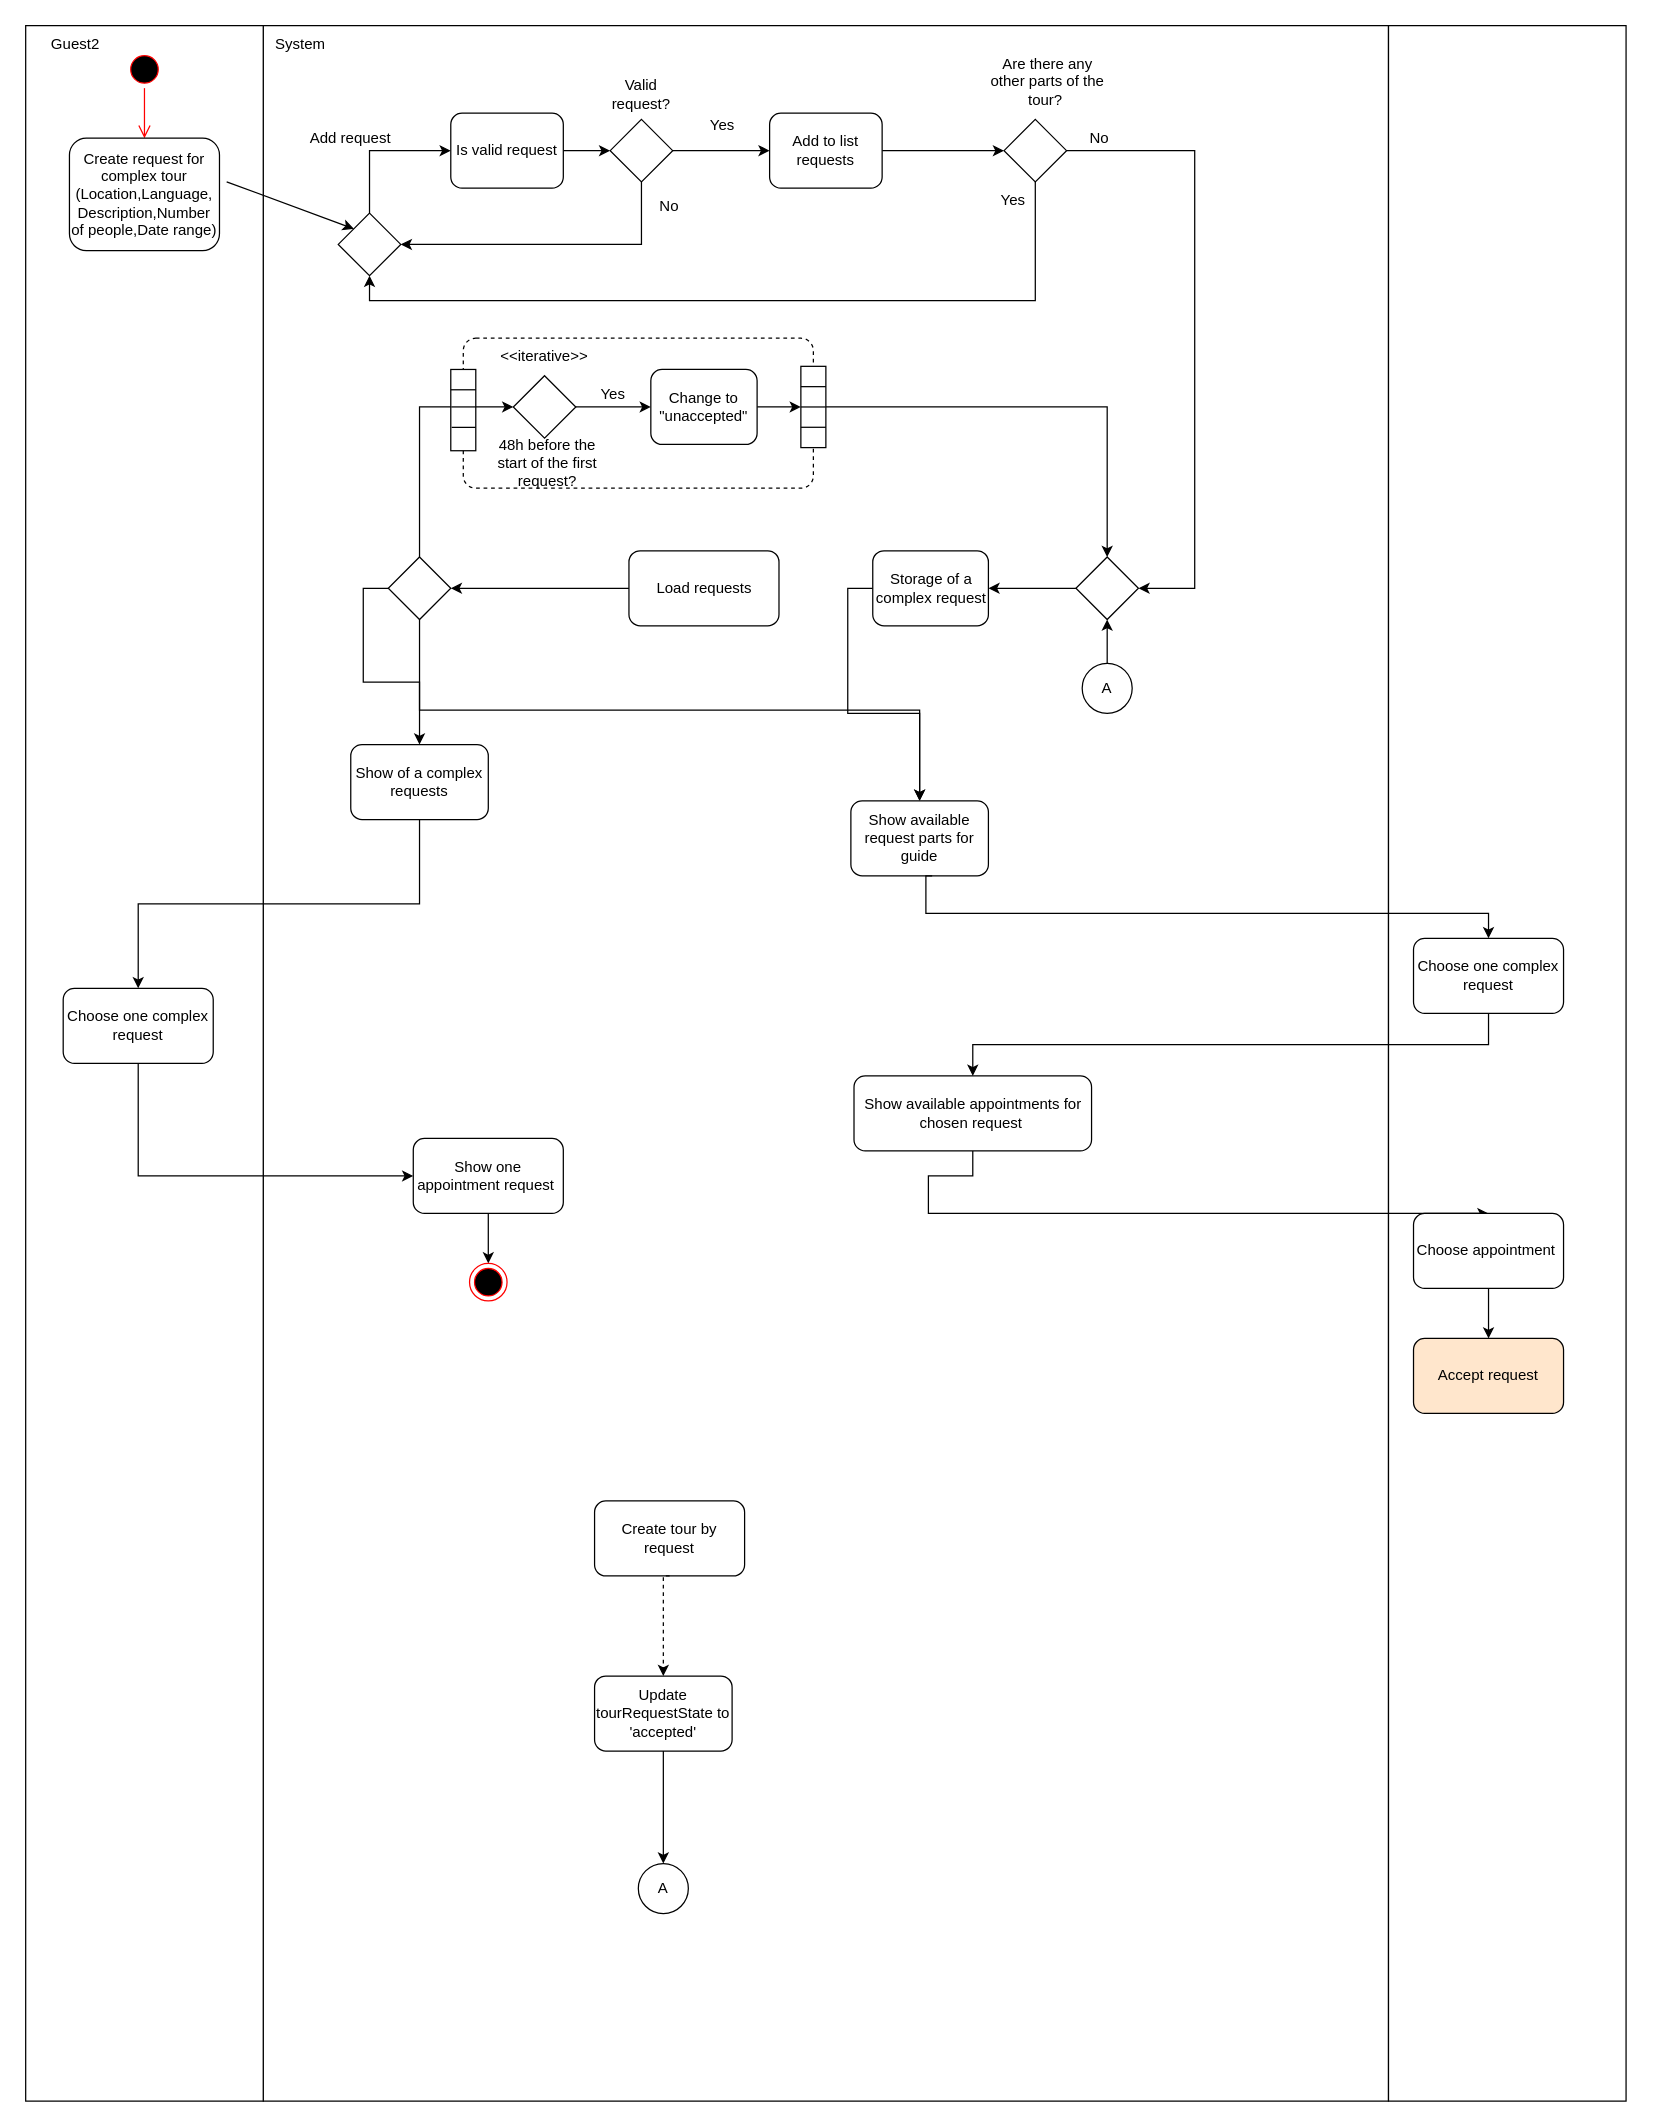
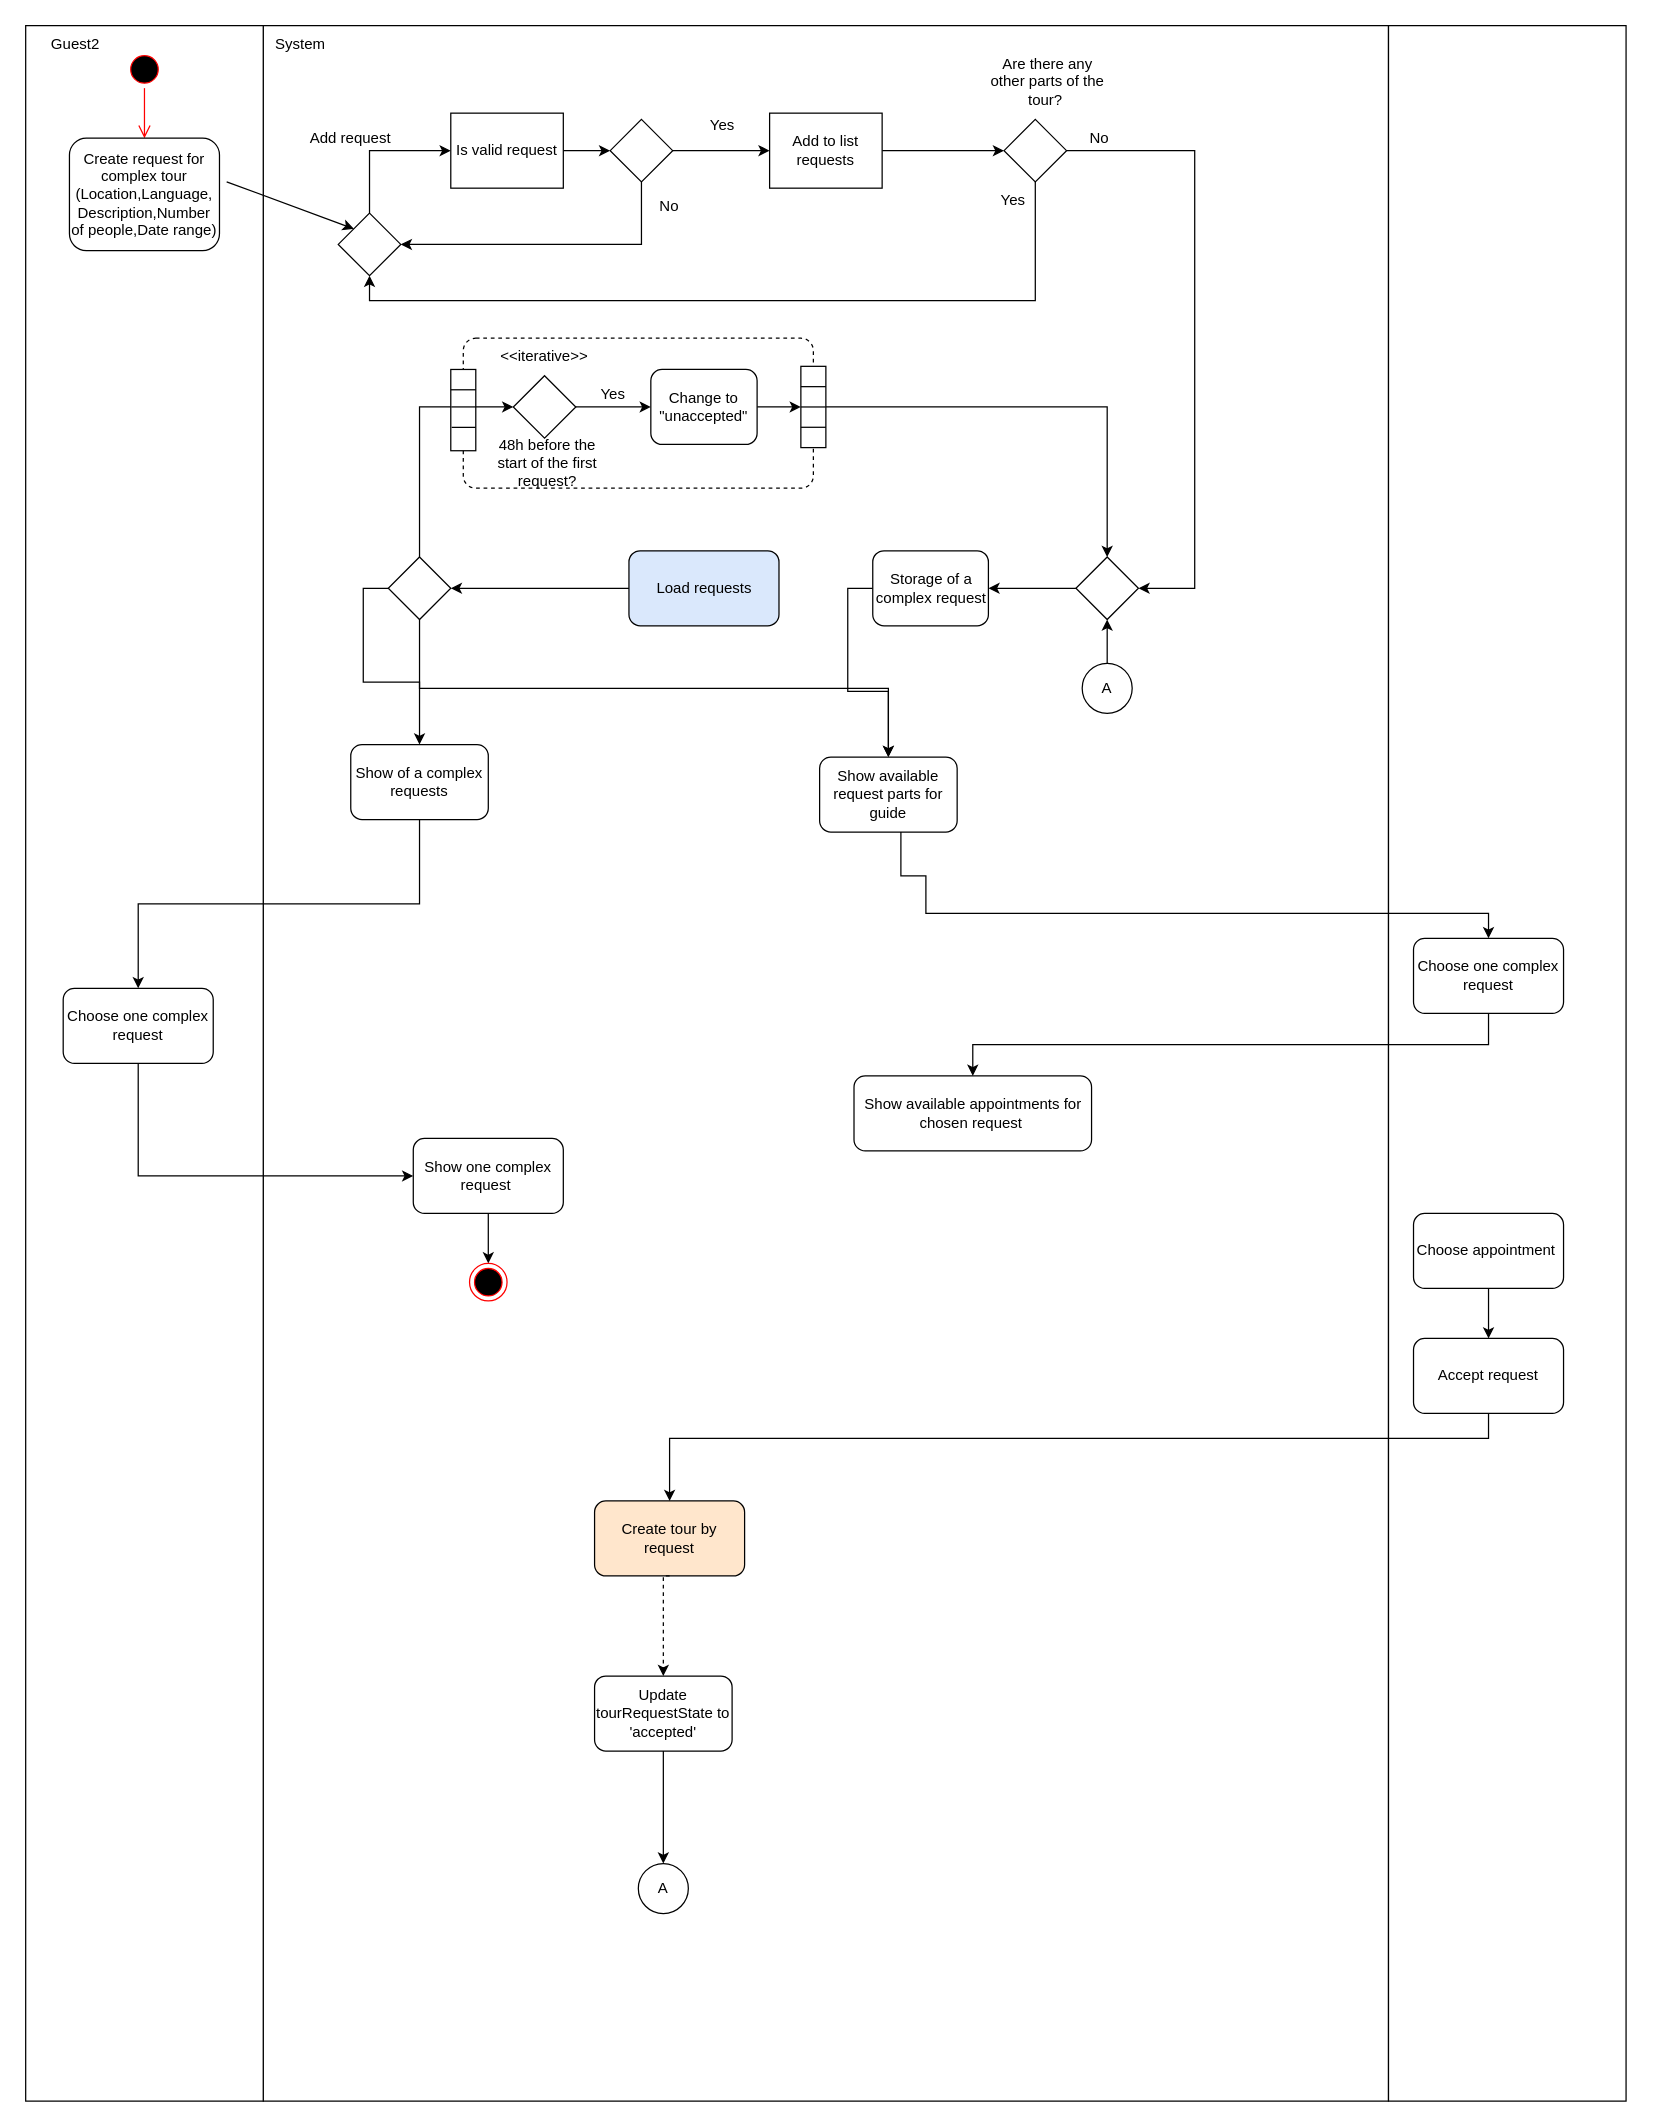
node "Valid request?": removed
node "Is valid request": shape rounded rectangle -> rectangle
node "Add to list requests": shape rounded rectangle -> rectangle
node "Load requests": fillcolor #ffffff -> #dae8fc
node "Show available request parts for guide": moved (919, 838) -> (888, 794)
node "Show one appointment request": label "Show one appointment request" -> "Show one complex request"
edge "Show available appointments for chosen request" -> "Choose appointment": removed
node "Accept request": fillcolor #ffe6cc -> #ffffff
edge "Accept request" -> "Create tour by request": added
node "Create tour by request": fillcolor #ffffff -> #ffe6cc
